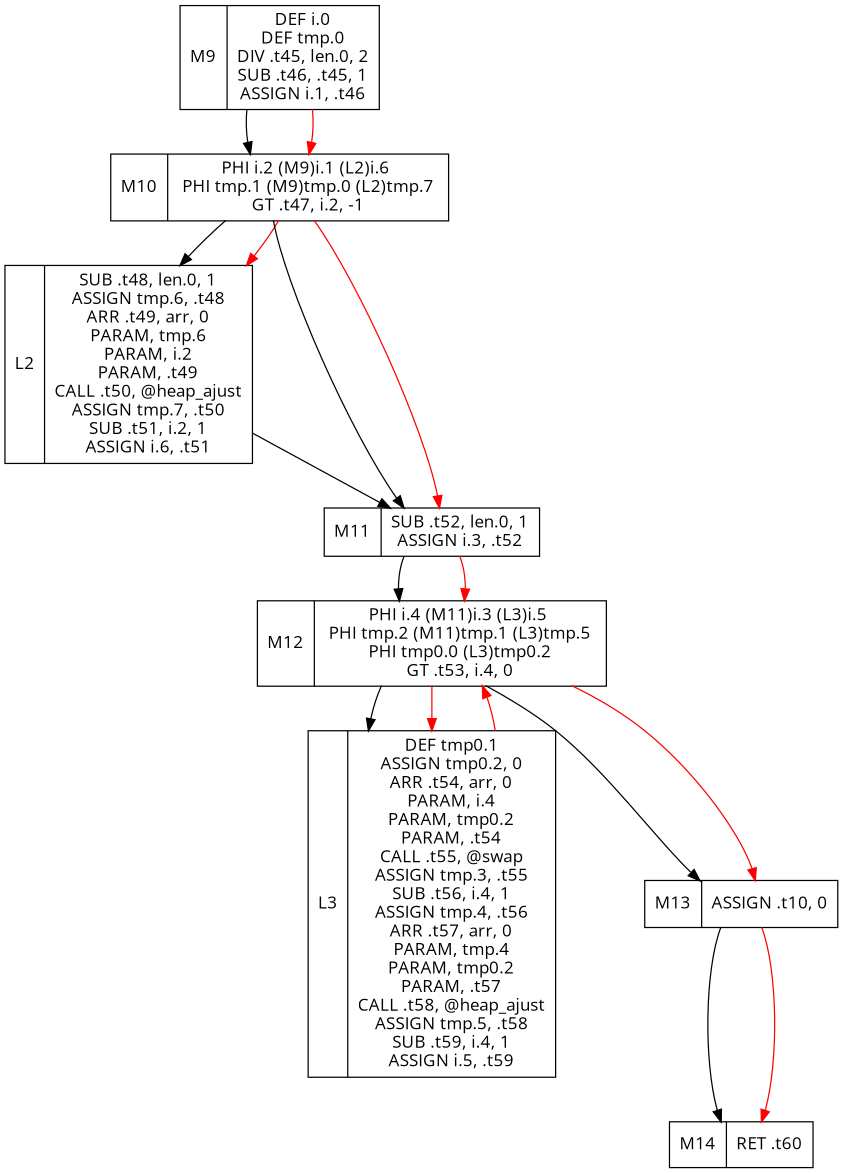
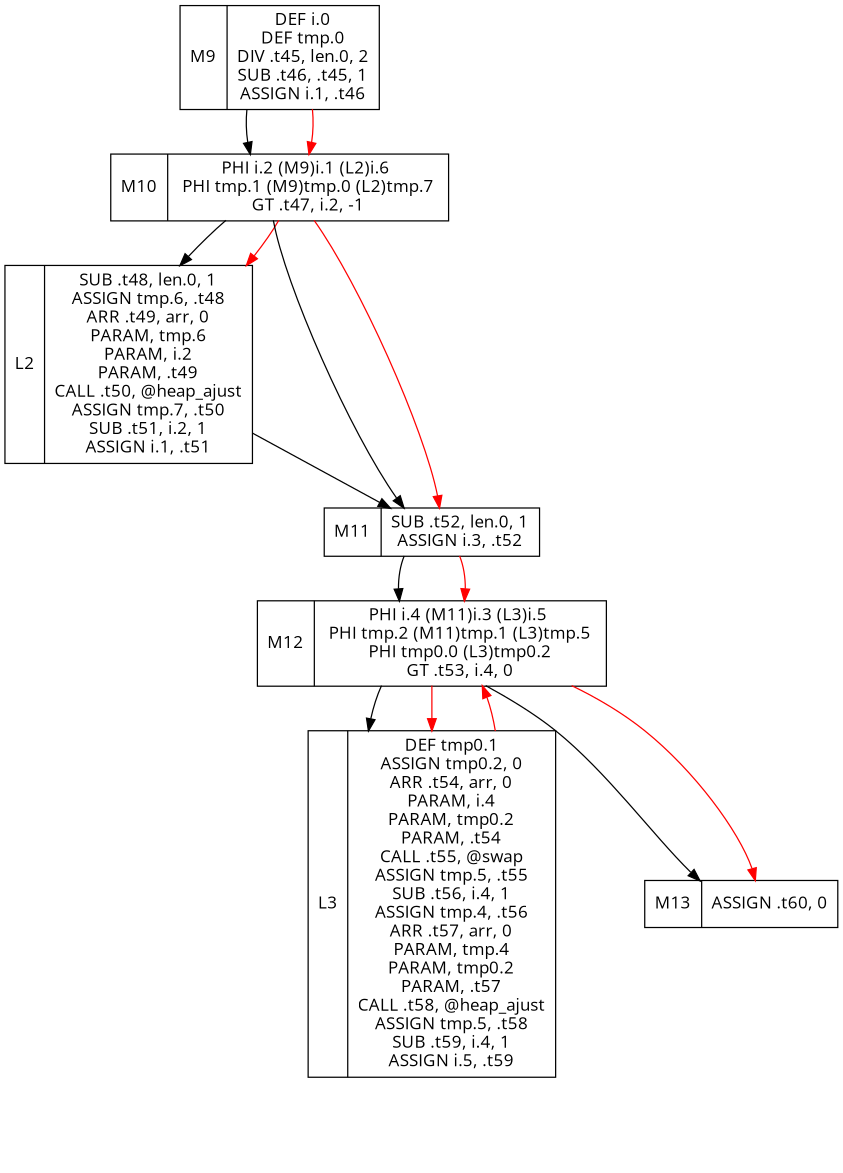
node "L2": text "ASSIGN i.6, .t51" -> "ASSIGN i.1, .t51"
node "L3": text "ASSIGN tmp.3, .t55" -> "ASSIGN tmp.5, .t55"
node "M13": text "ASSIGN .t10, 0" -> "ASSIGN .t60, 0"
node "M14": removed
